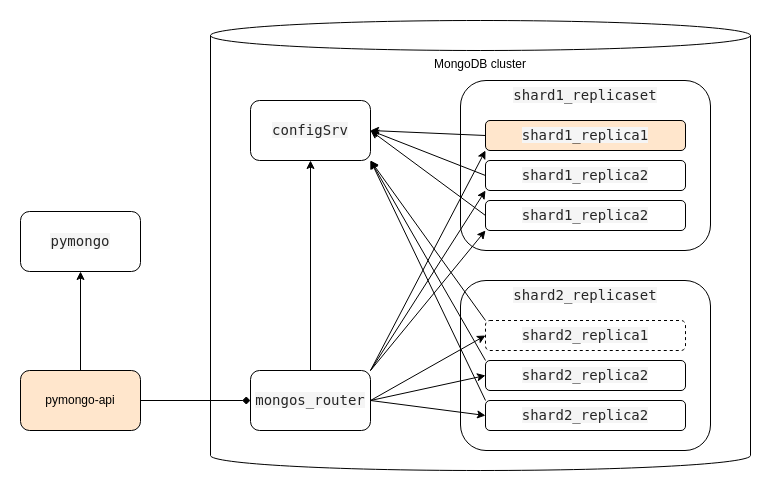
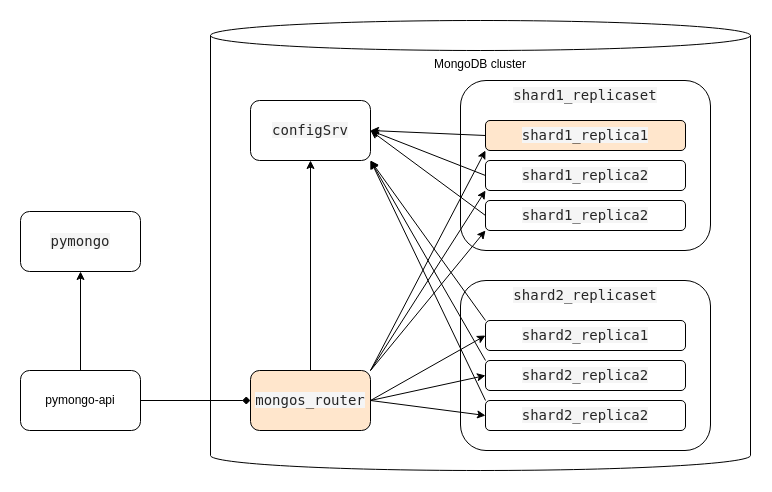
node "shard2_replica1": style dashed -> solid
node "pymongo-api": fillcolor #ffe6cc -> #ffffff
node "mongos_router": fillcolor #ffffff -> #ffe6cc
